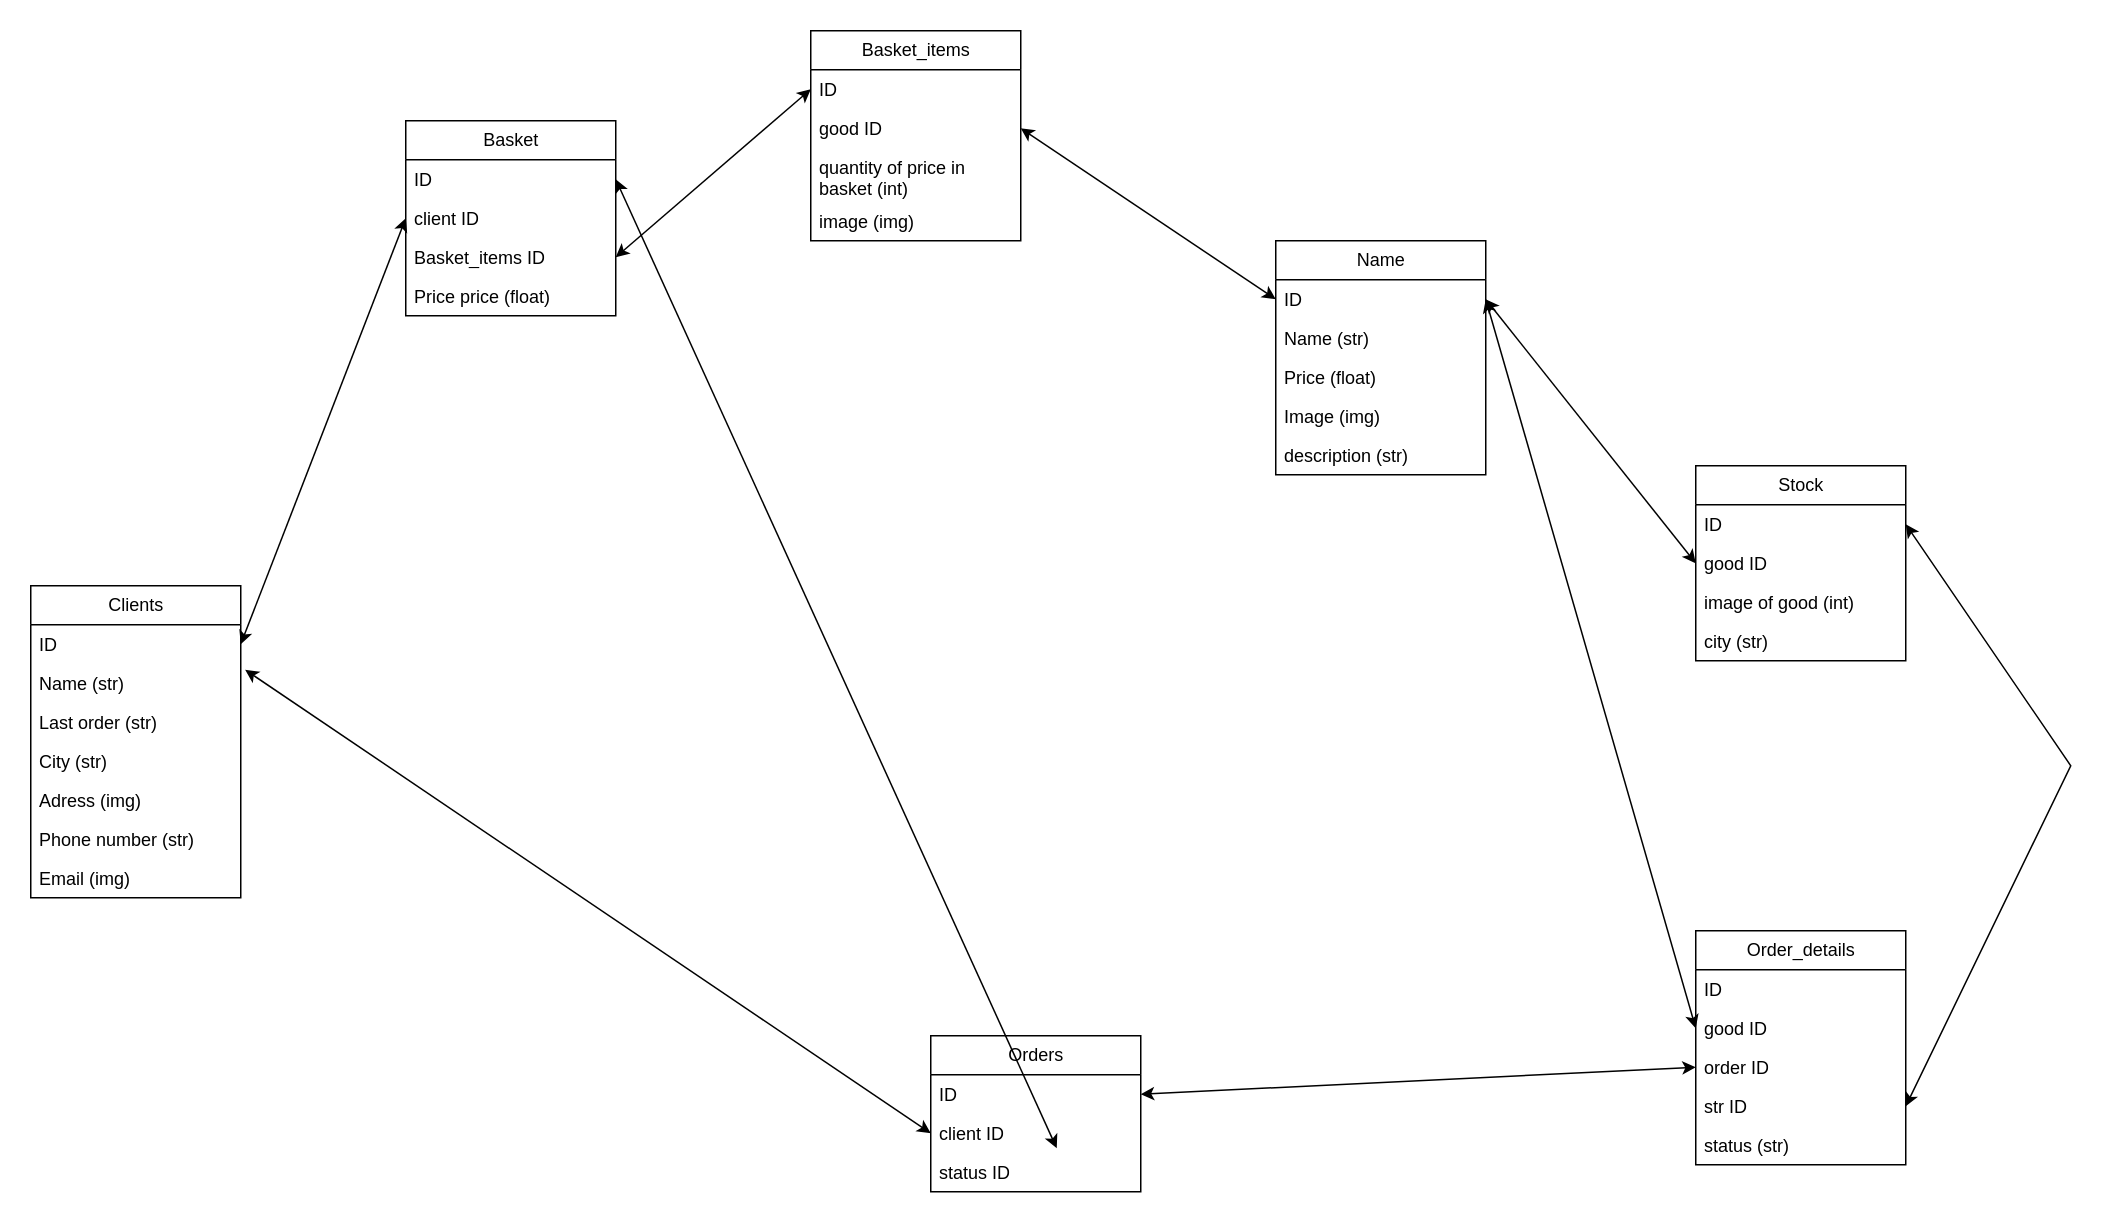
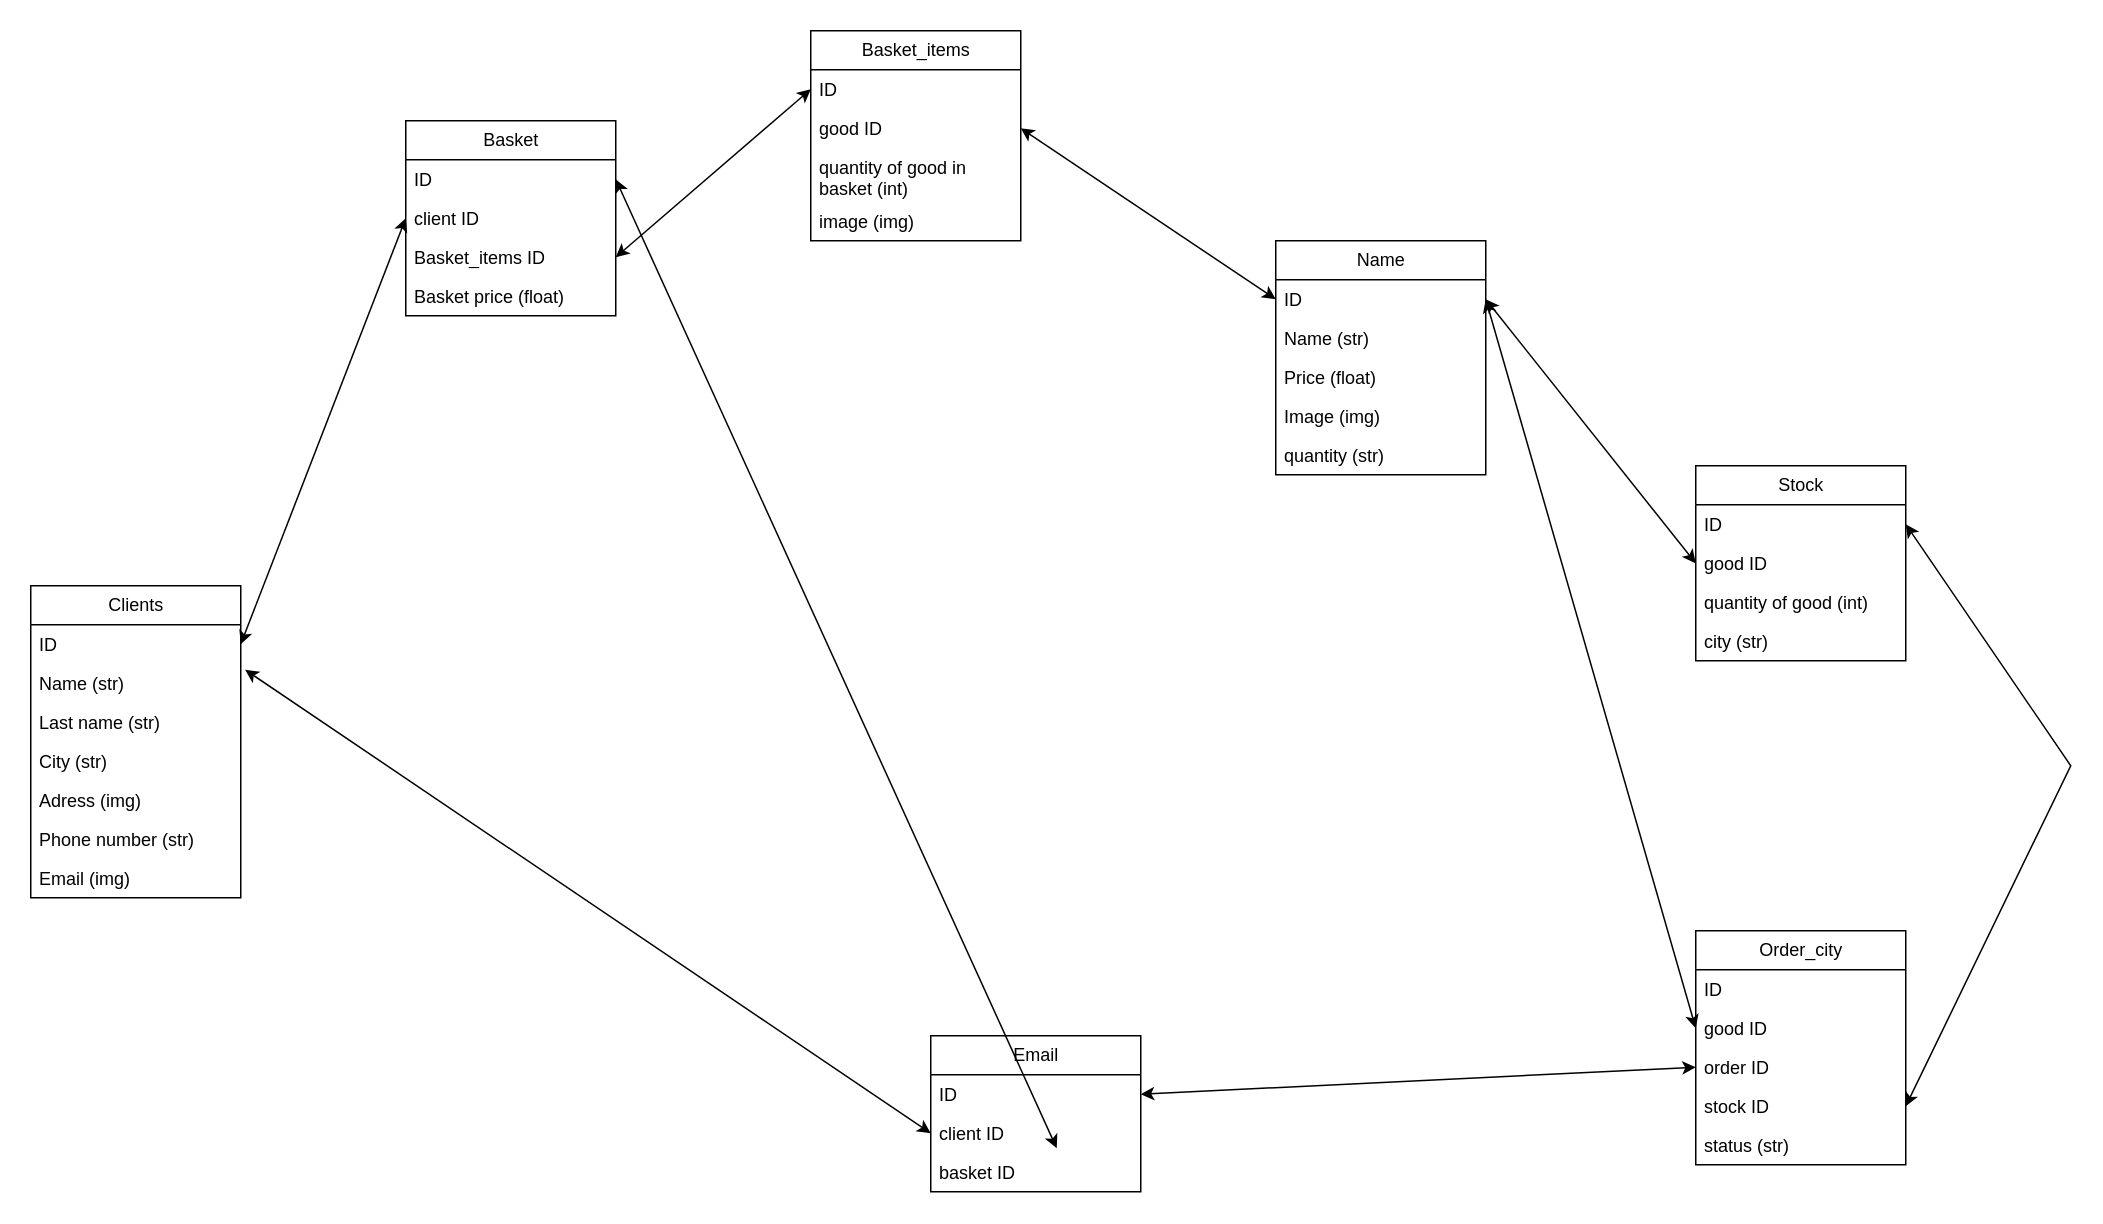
node "quantity of price in basket (int)": label "quantity of price in basket (int)" -> "quantity of good in basket (int)"
node "Price price (float)": label "Price price (float)" -> "Basket price (float)"
node "description (str)": label "description (str)" -> "quantity (str)"
node "image of good (int)": label "image of good (int)" -> "quantity of good (int)"
node "Last order (str)": label "Last order (str)" -> "Last name (str)"
node "Order_details": label "Order_details" -> "Order_city"
node "Orders": label "Orders" -> "Email"
node "str ID": label "str ID" -> "stock ID"
node "status ID": label "status ID" -> "basket ID"
